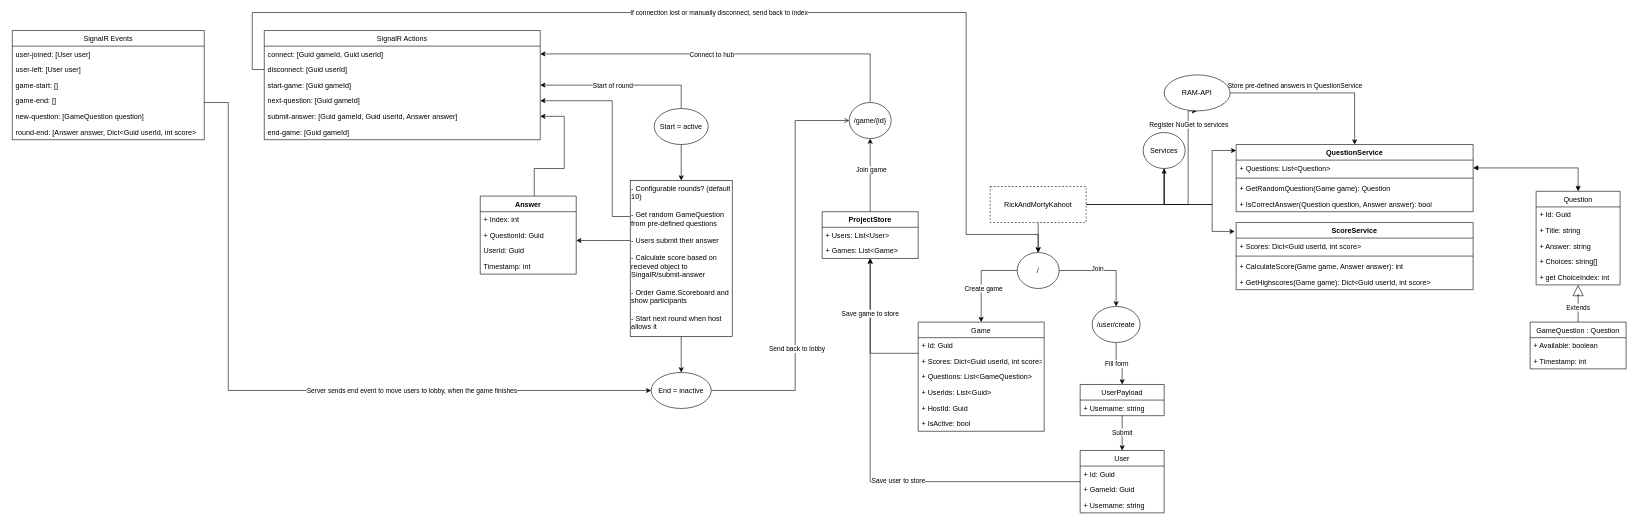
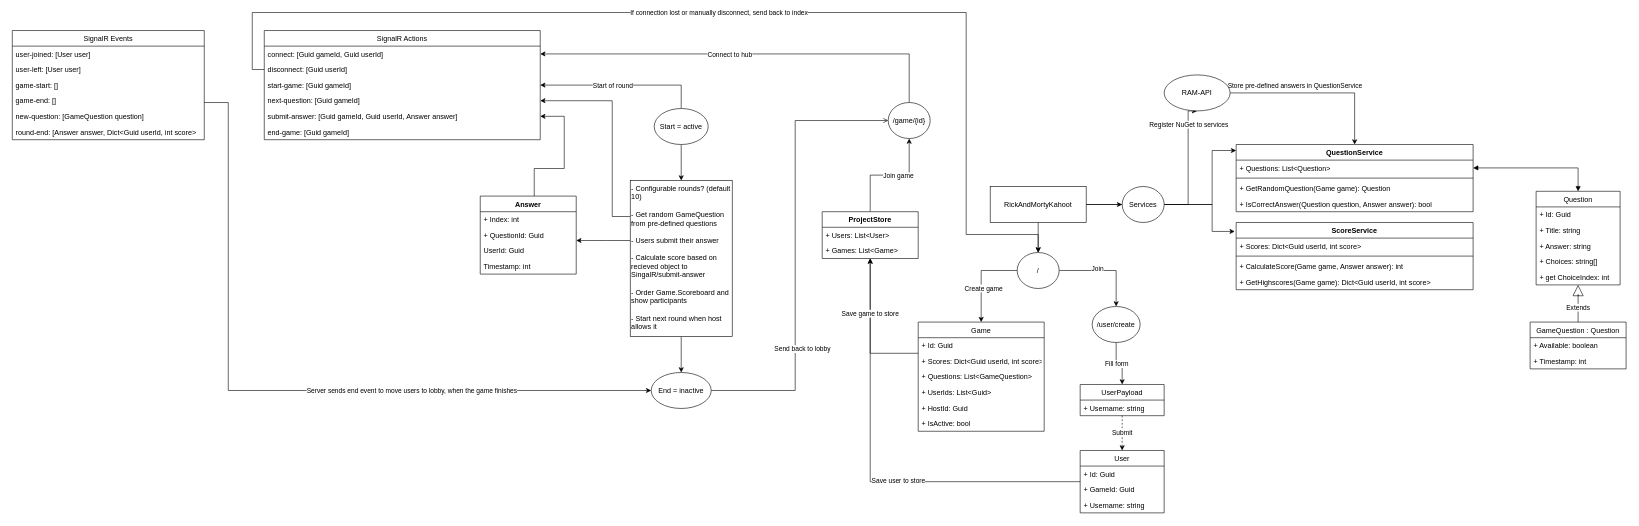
node "/game/{id}": moved (870, 120) -> (909, 120)
node "Services": moved (1164, 150) -> (1143, 204)
node "RickAndMortyKahoot": style dashed -> solid
edge "UserPayload" -> "User": style solid -> dashed
